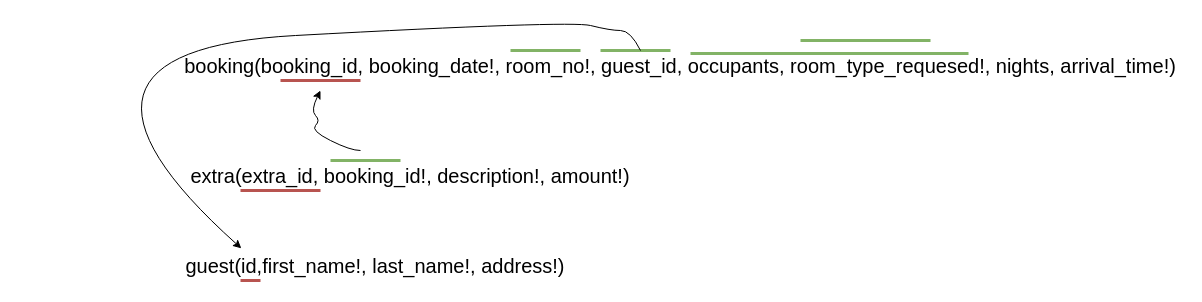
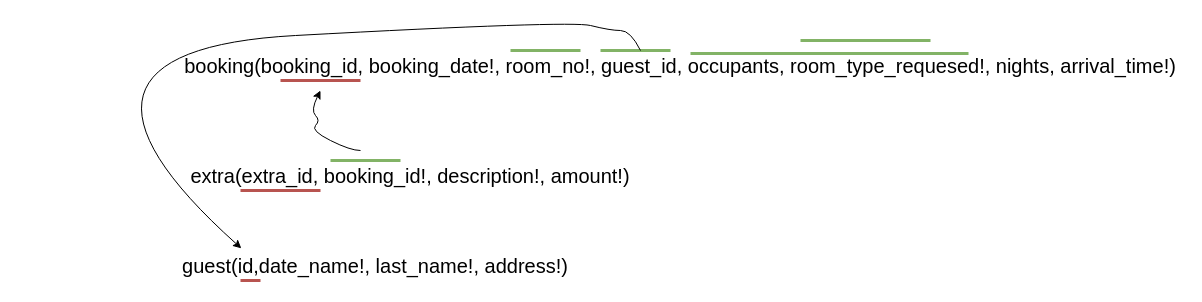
node "guest(id,first_name!, last_name!, address!)": label "guest(id,first_name!, last_name!, address!)" -> "guest(id,date_name!, last_name!, address!)"
